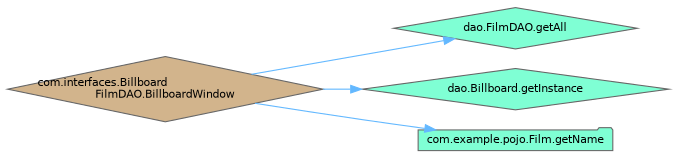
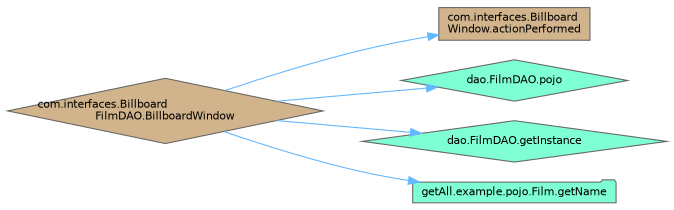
node "com.interfaces.Billboard Window.actionPerformed": added
node "dao.FilmDAO.getAll": label "dao.FilmDAO.getAll" -> "dao.FilmDAO.pojo"
node "dao.Billboard.getInstance": label "dao.Billboard.getInstance" -> "dao.FilmDAO.getInstance"
node "com.example.pojo.Film.getName": label "com.example.pojo.Film.getName" -> "getAll.example.pojo.Film.getName"
